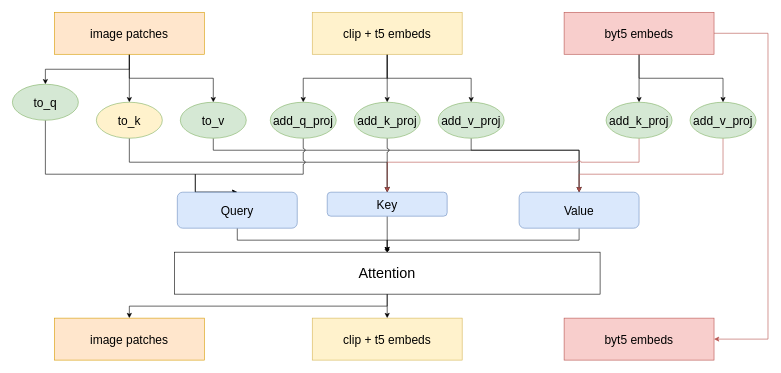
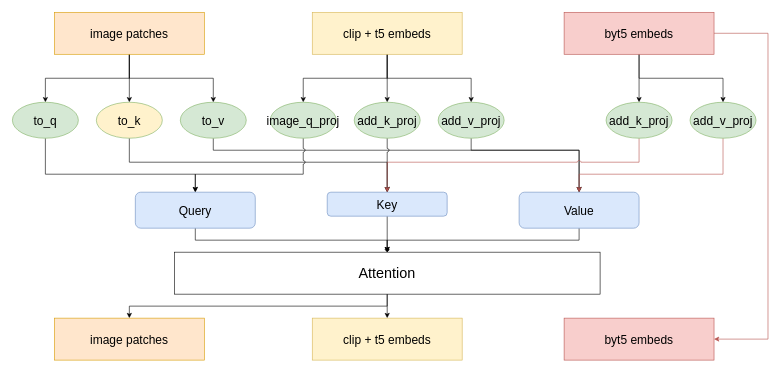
node "to_q": moved (45, 102) -> (45, 120)
node "add_q_proj": label "add_q_proj" -> "image_q_proj"
node "Query": moved (237, 210) -> (195, 210)
